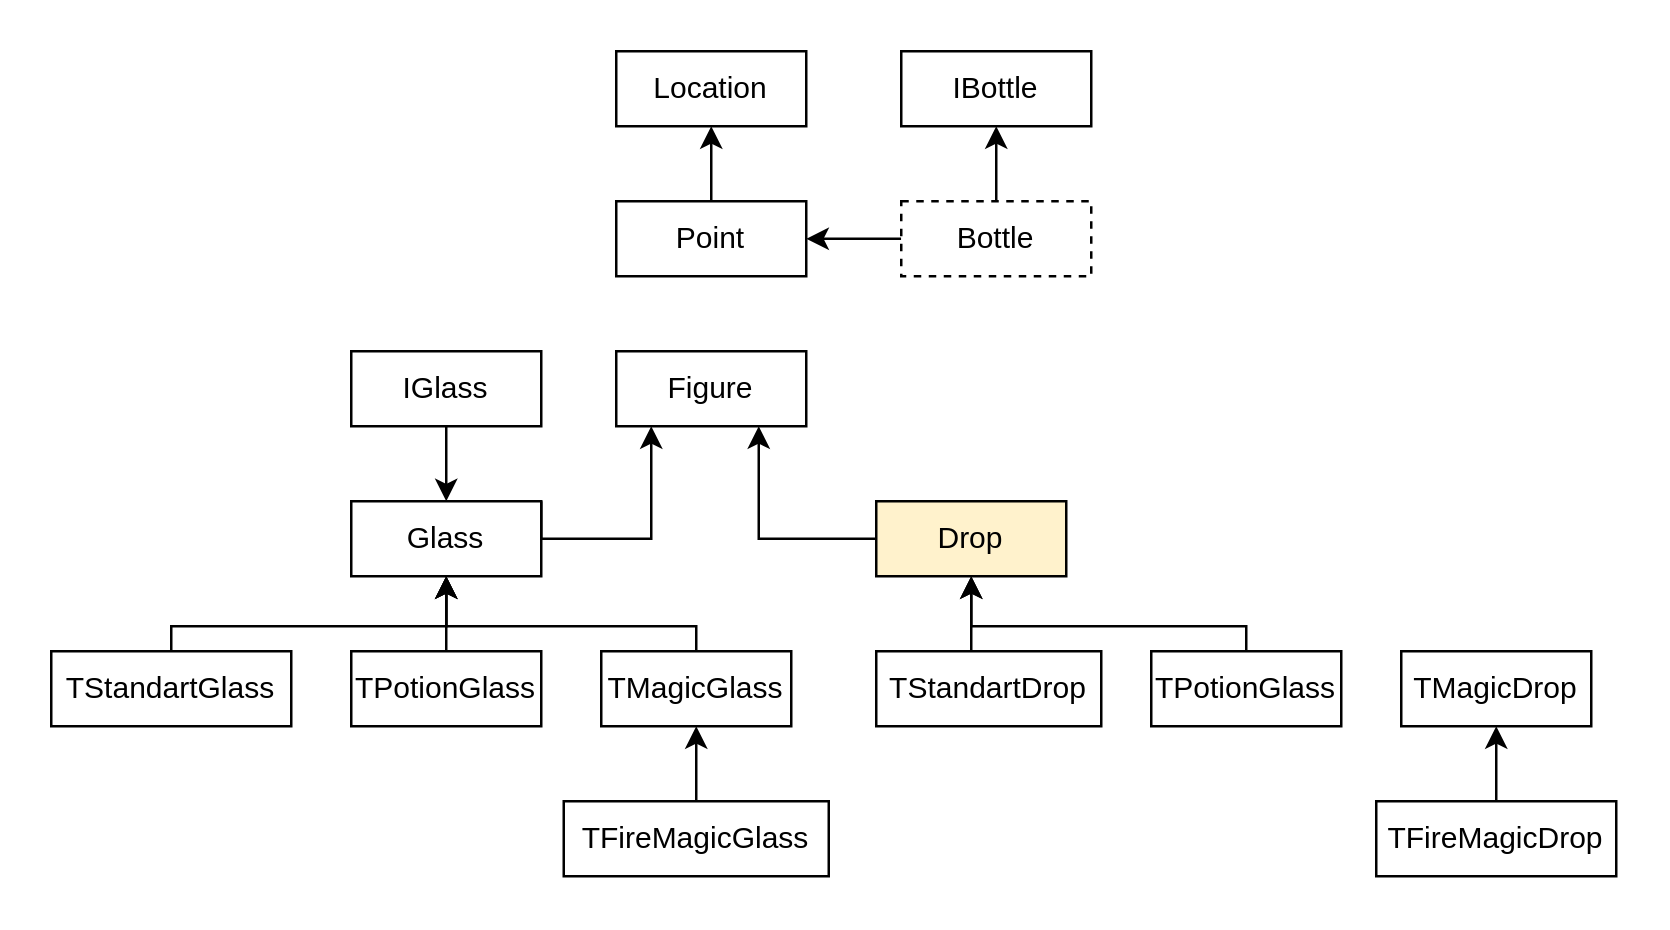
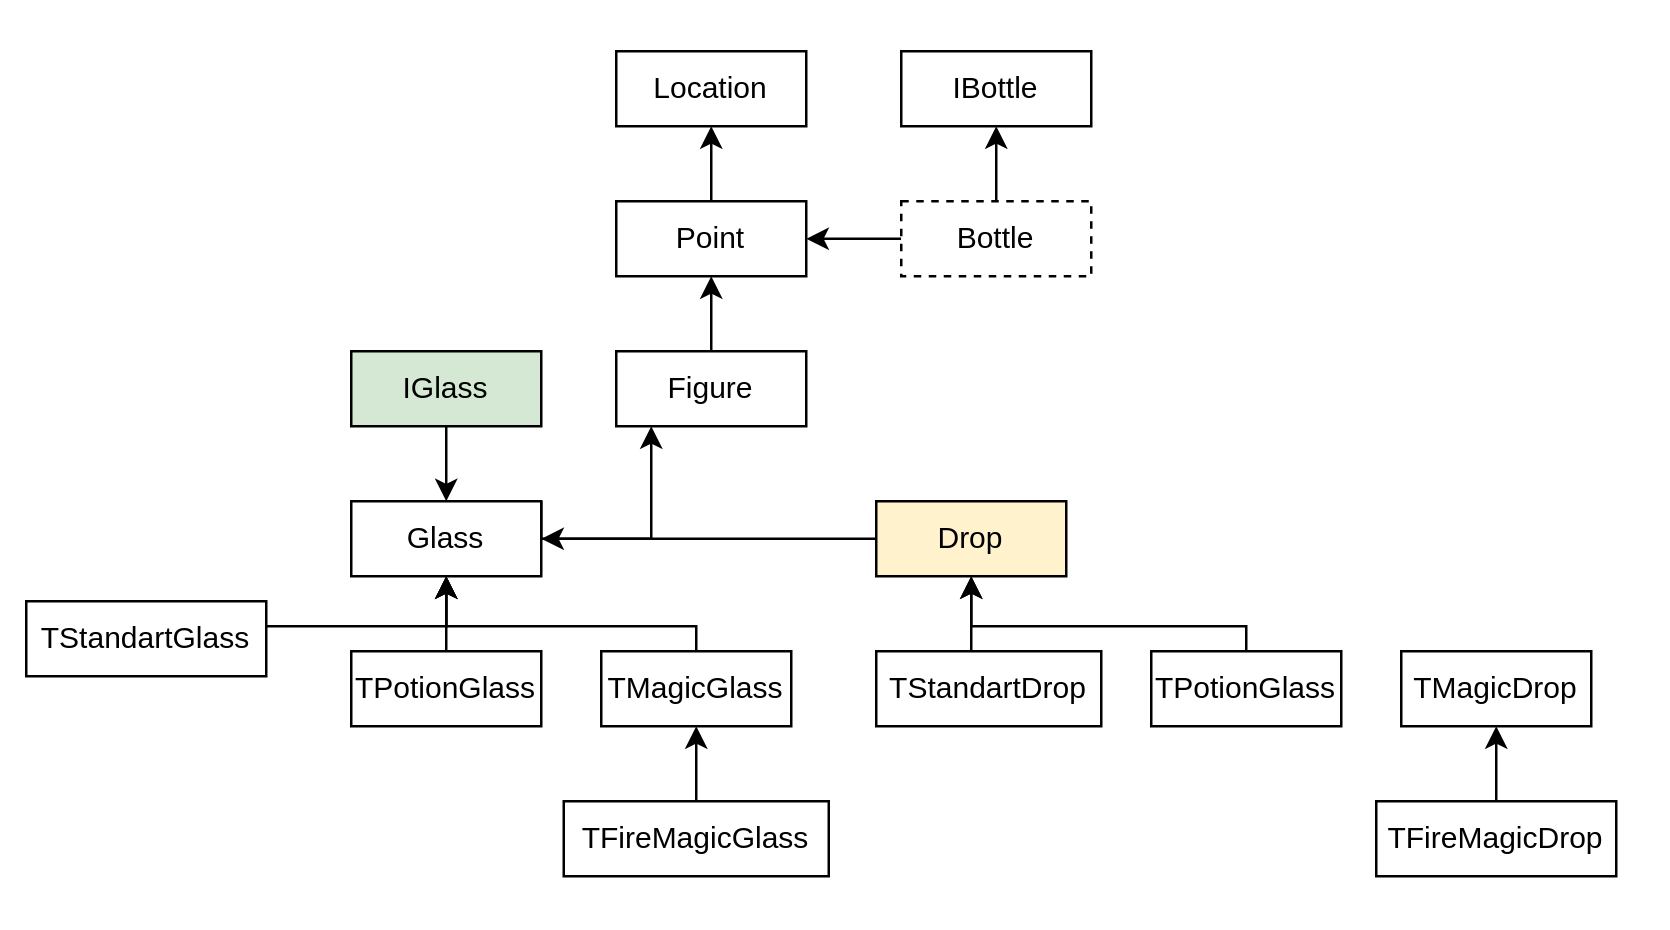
edge "Figure" -> "Point": added
node "IGlass": fillcolor #ffffff -> #d5e8d4
edge "Drop" -> "Figure": now "Drop" -> "Glass"
node "TStandartGlass": moved (171, 689) -> (146, 639)
